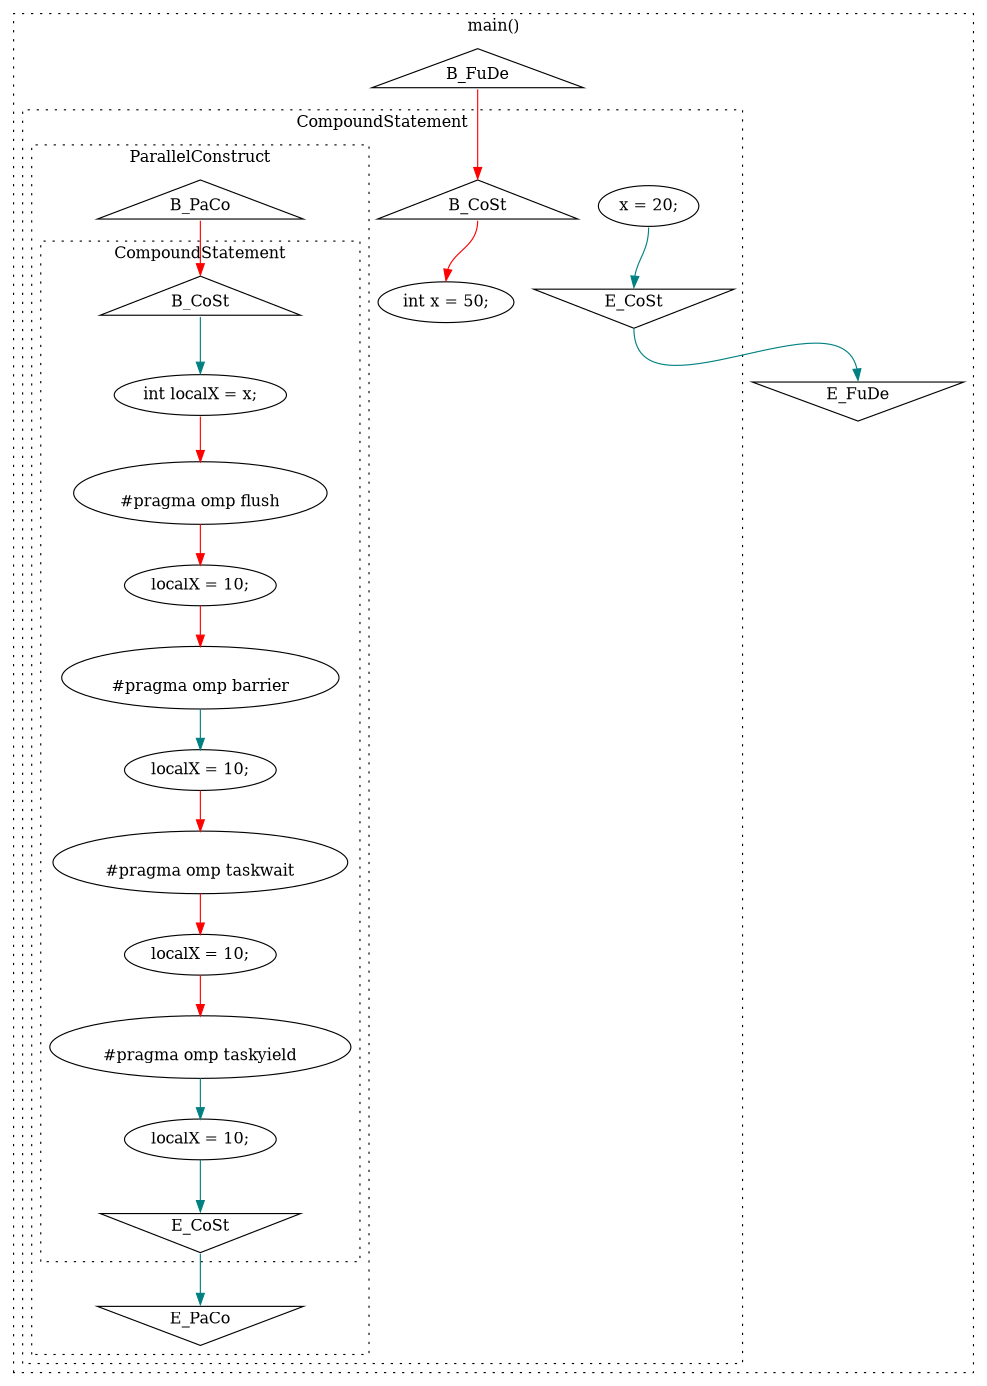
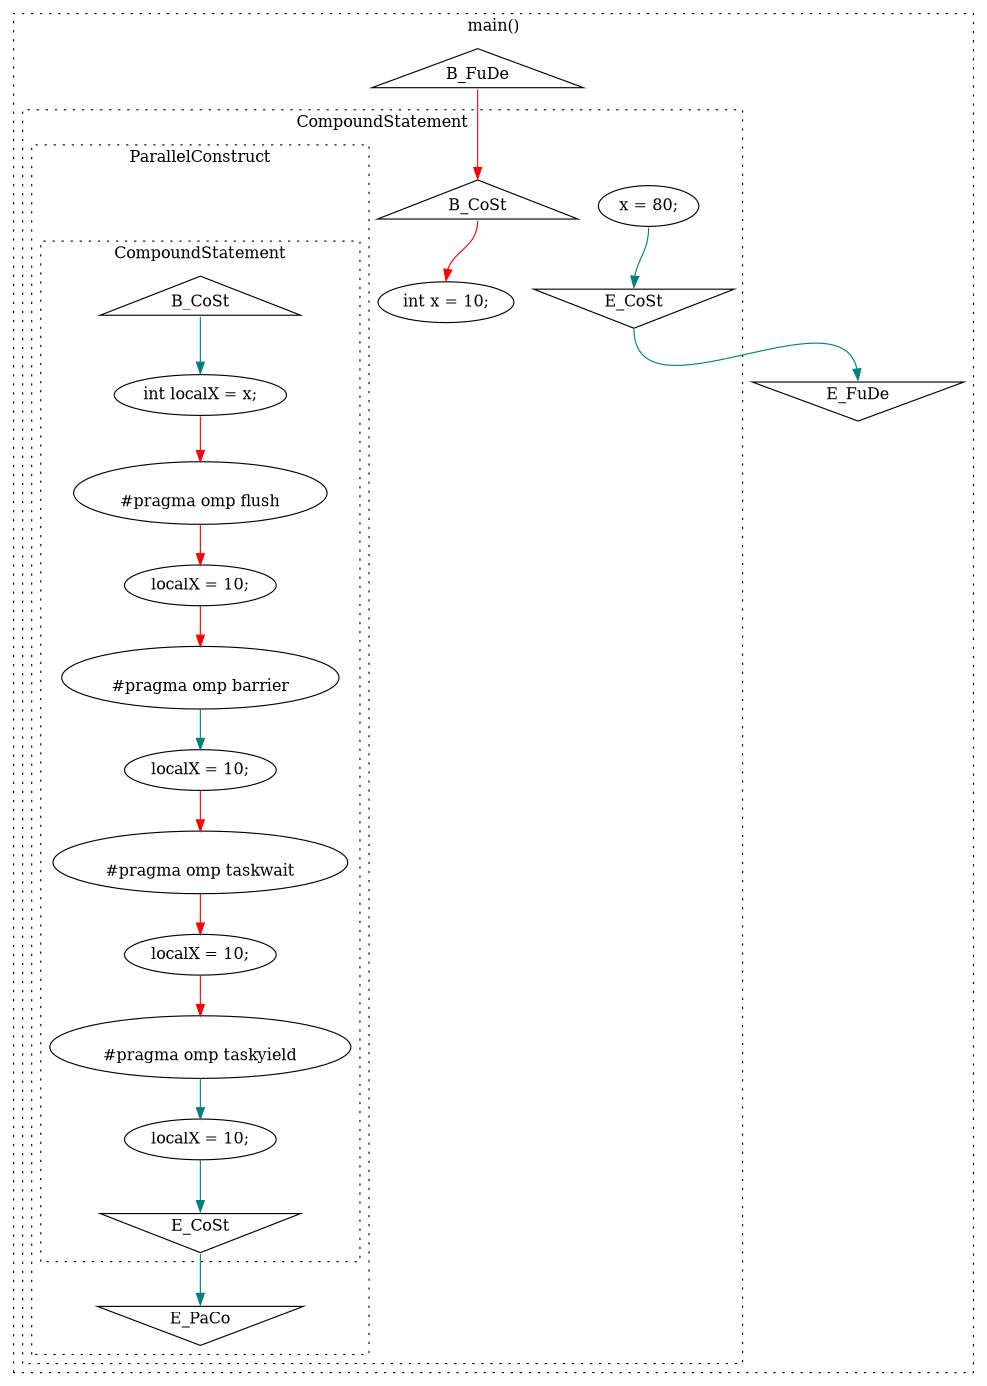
node "B_PaCo": removed
node "x = 20;": label "x = 20;" -> "x = 80;"
node "int x = 50;": label "int x = 50;" -> "int x = 10;"
